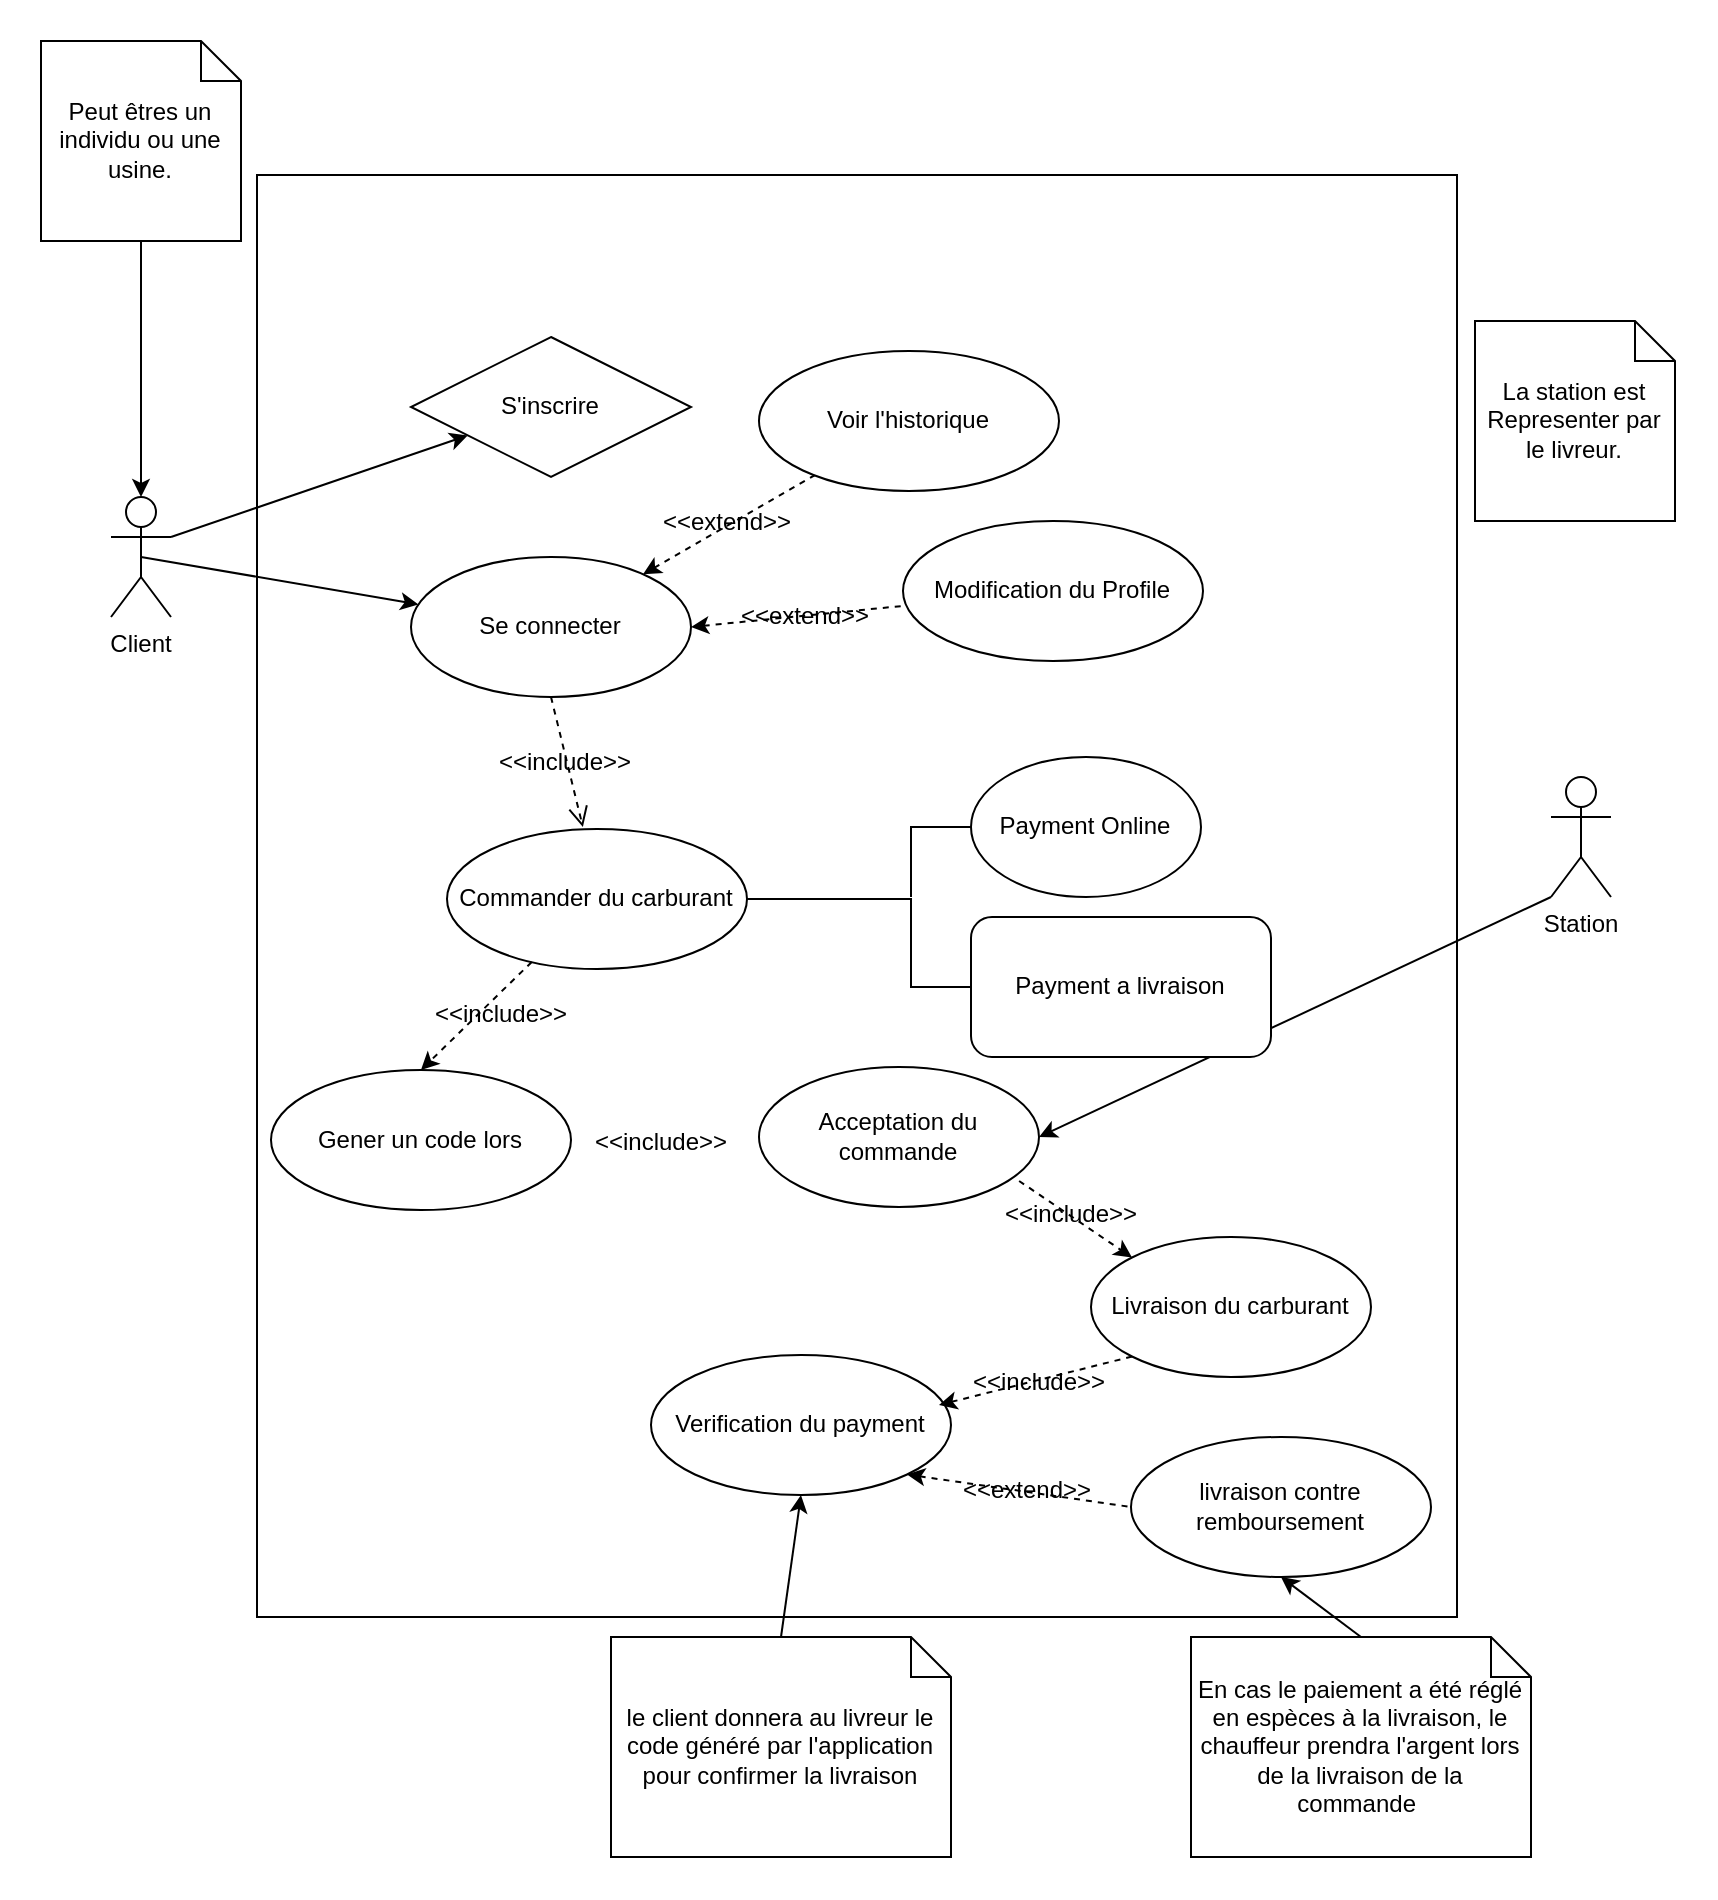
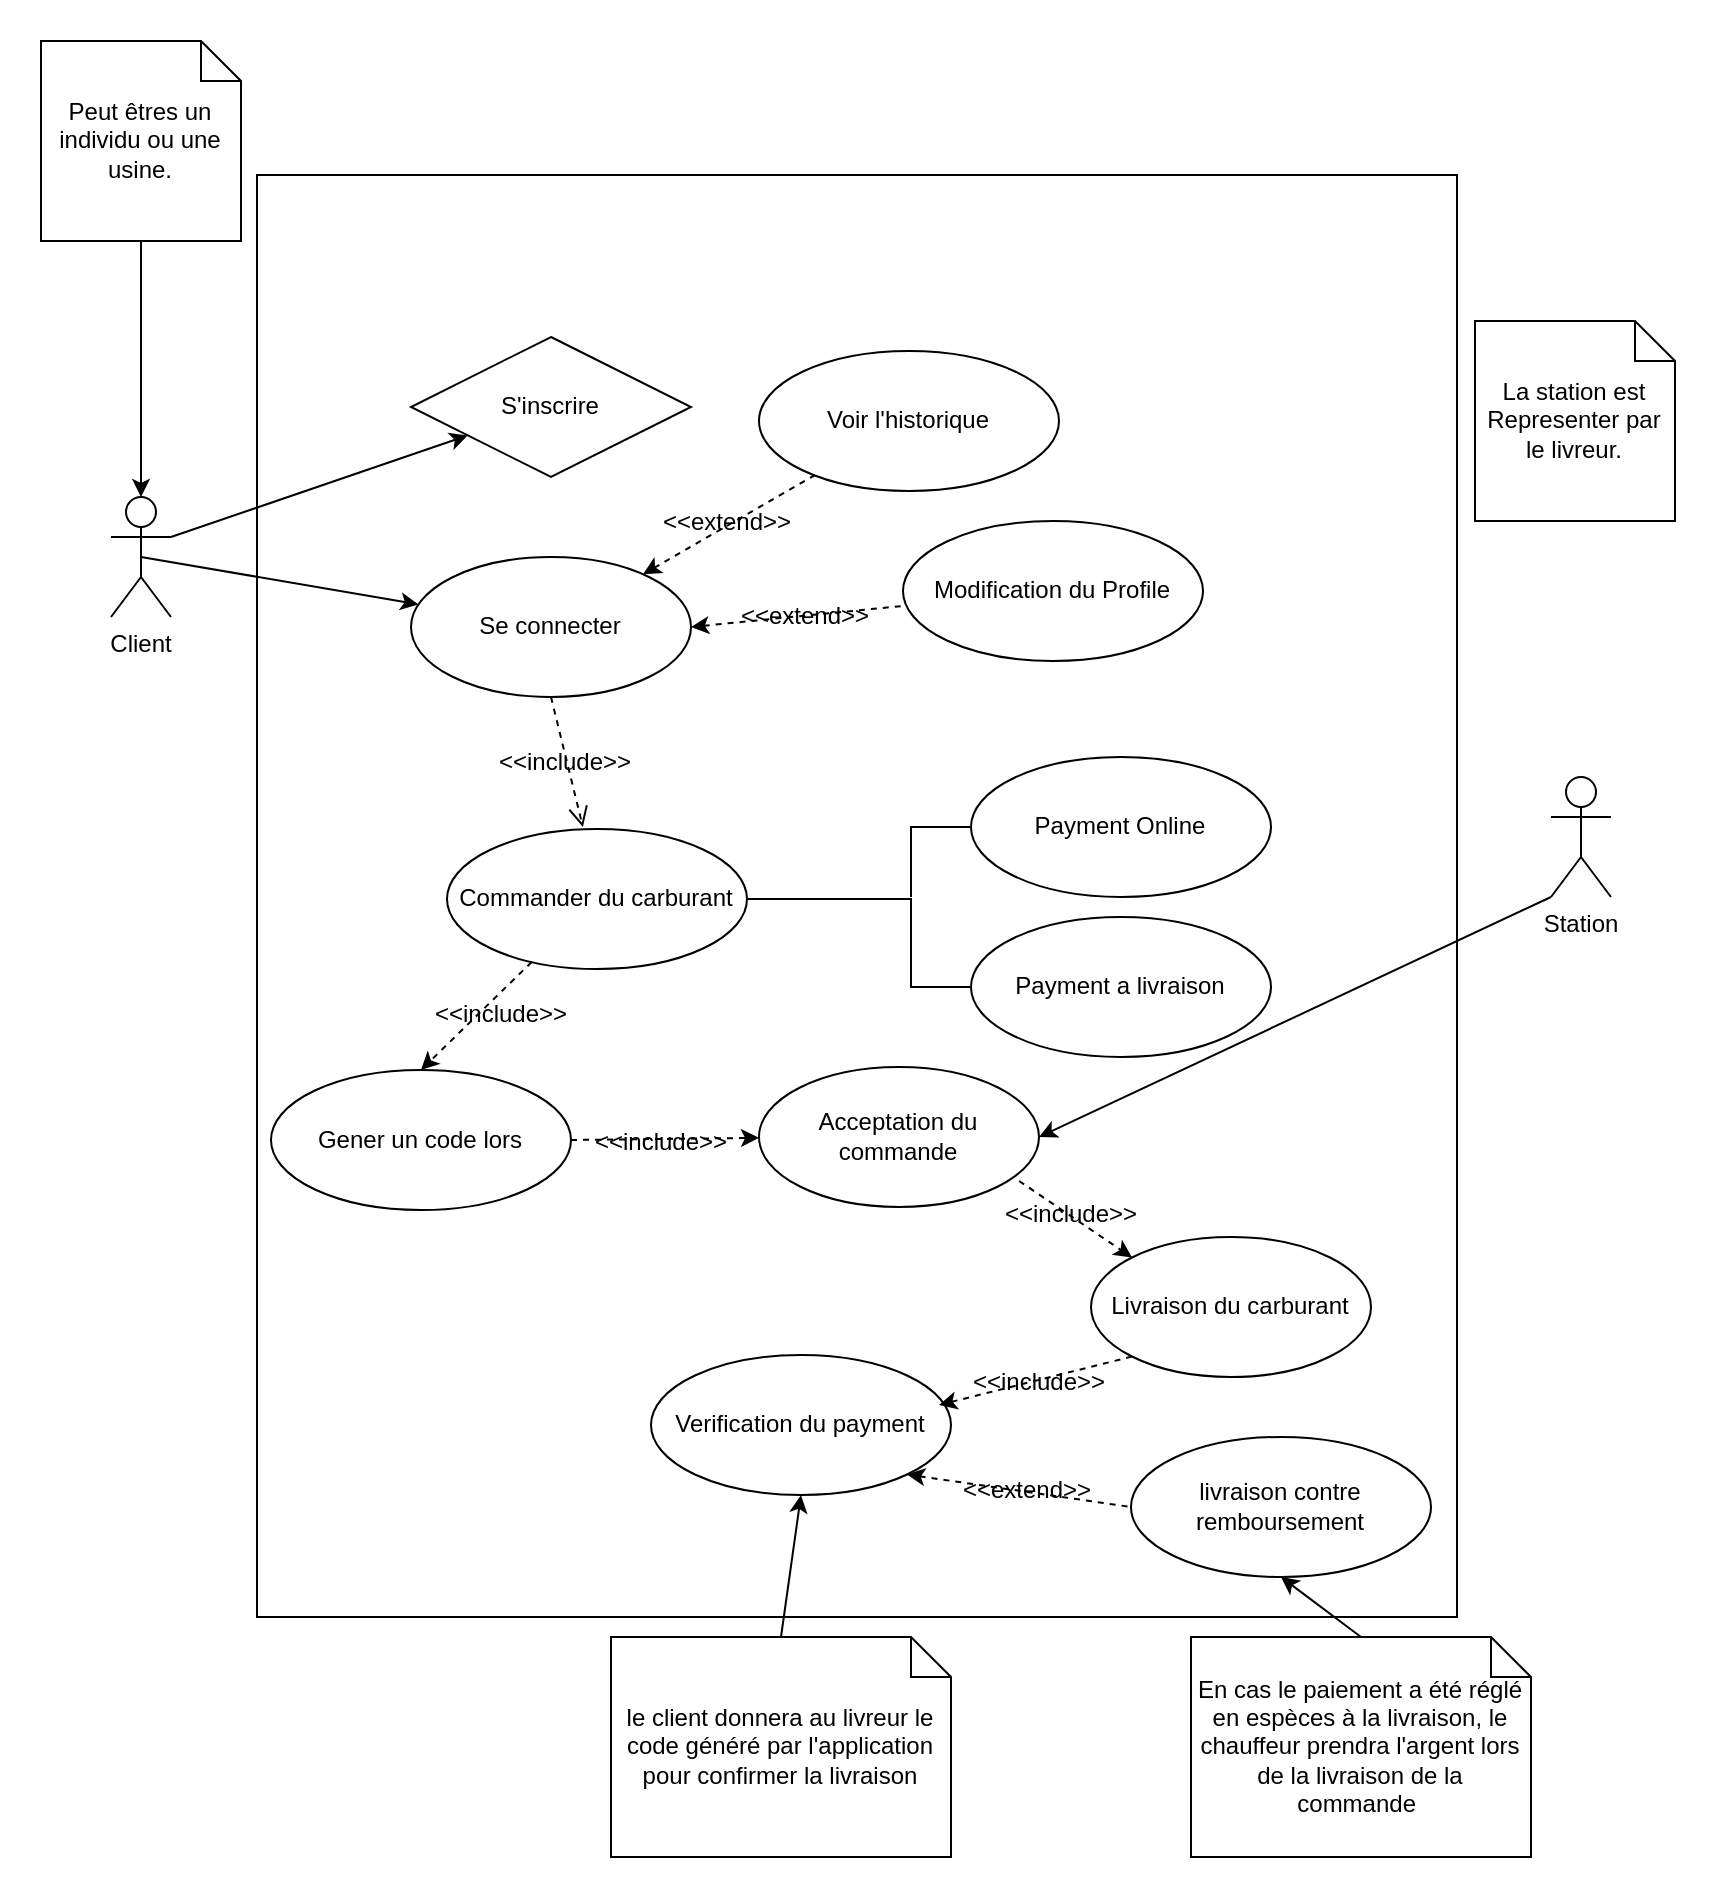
node "Payment Online": size 230x140 -> 300x140
node "Payment a livraison": shape rounded rectangle -> ellipse
edge "Gener un code lors" -> "Acceptation du commande": added
